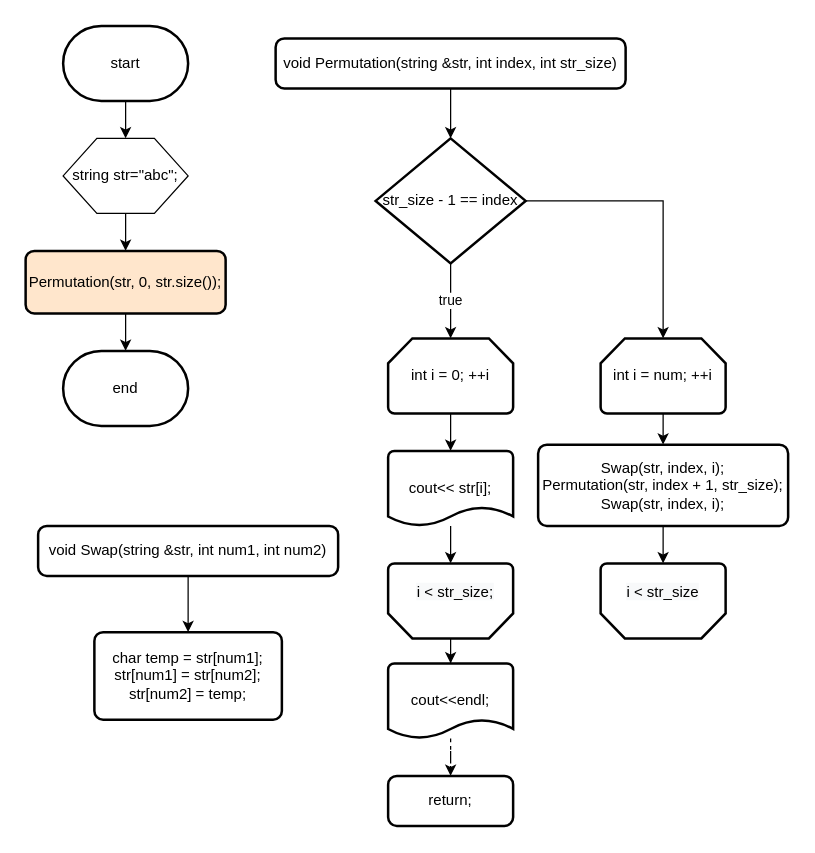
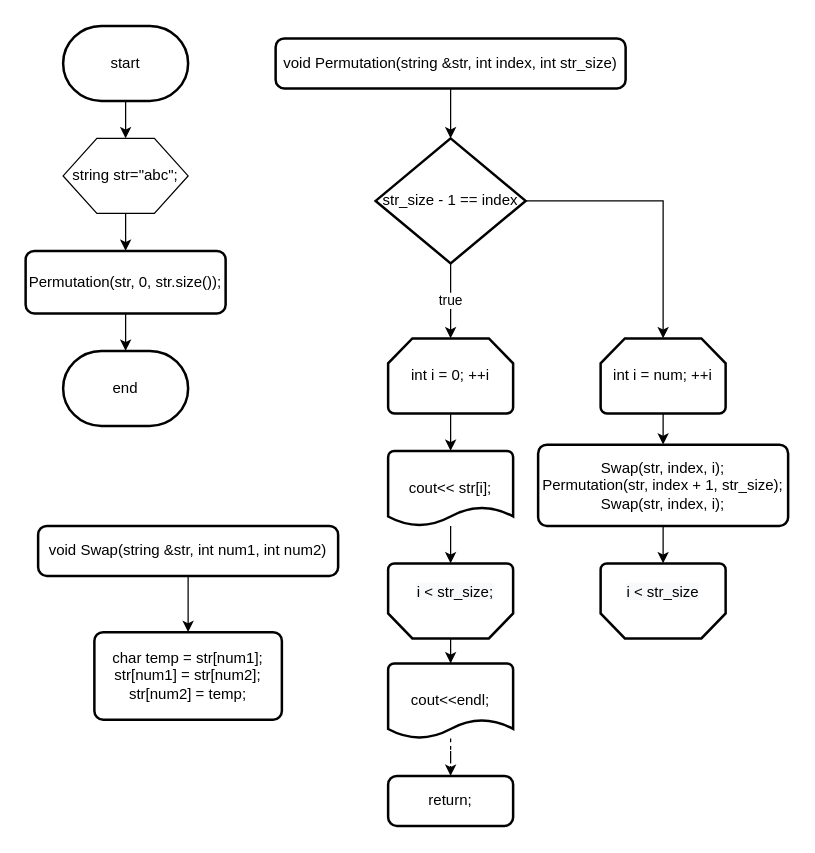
node "Permutation(str, 0, str.size());": fillcolor #ffe6cc -> #ffffff
